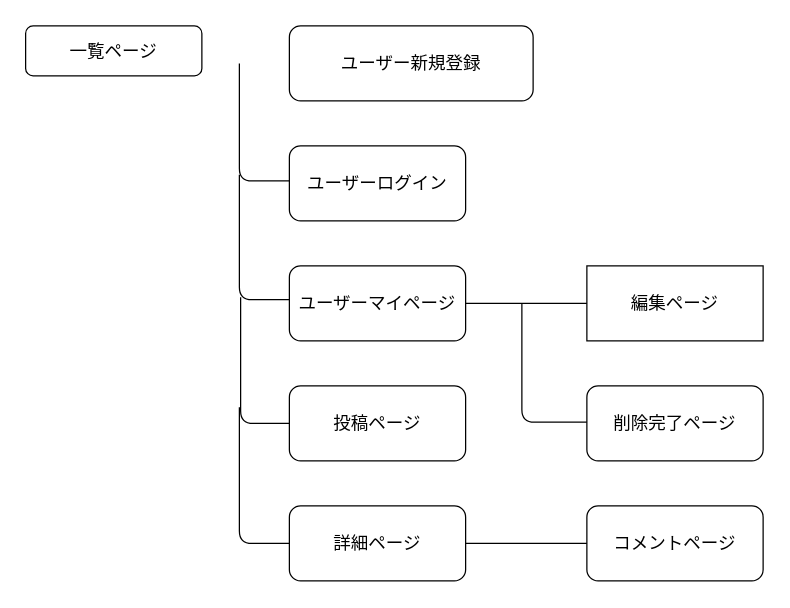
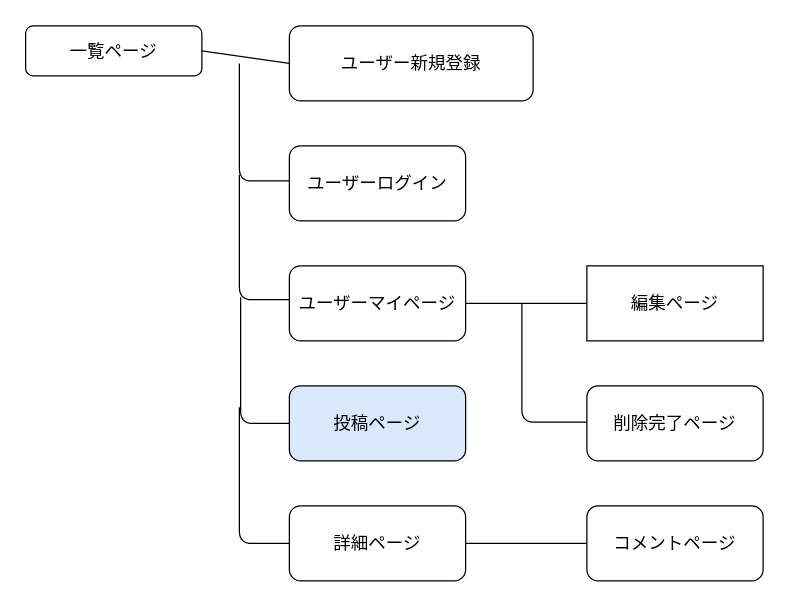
edge "一覧ページ" -- "ユーザー新規登録": added
node "投稿ページ": fillcolor #ffffff -> #dae8fc
